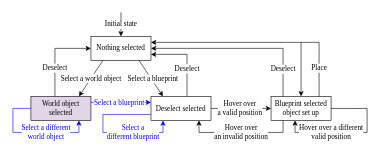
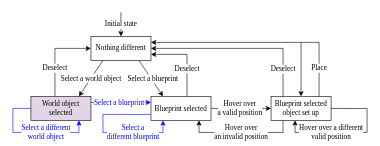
node "Nothing selected": label "Nothing selected" -> "Nothing different"
node "Deselect selected": label "Deselect selected" -> "Blueprint selected"
